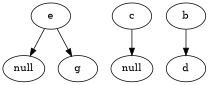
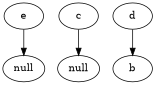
edge "b" -> "d": reversed
node "g": removed
